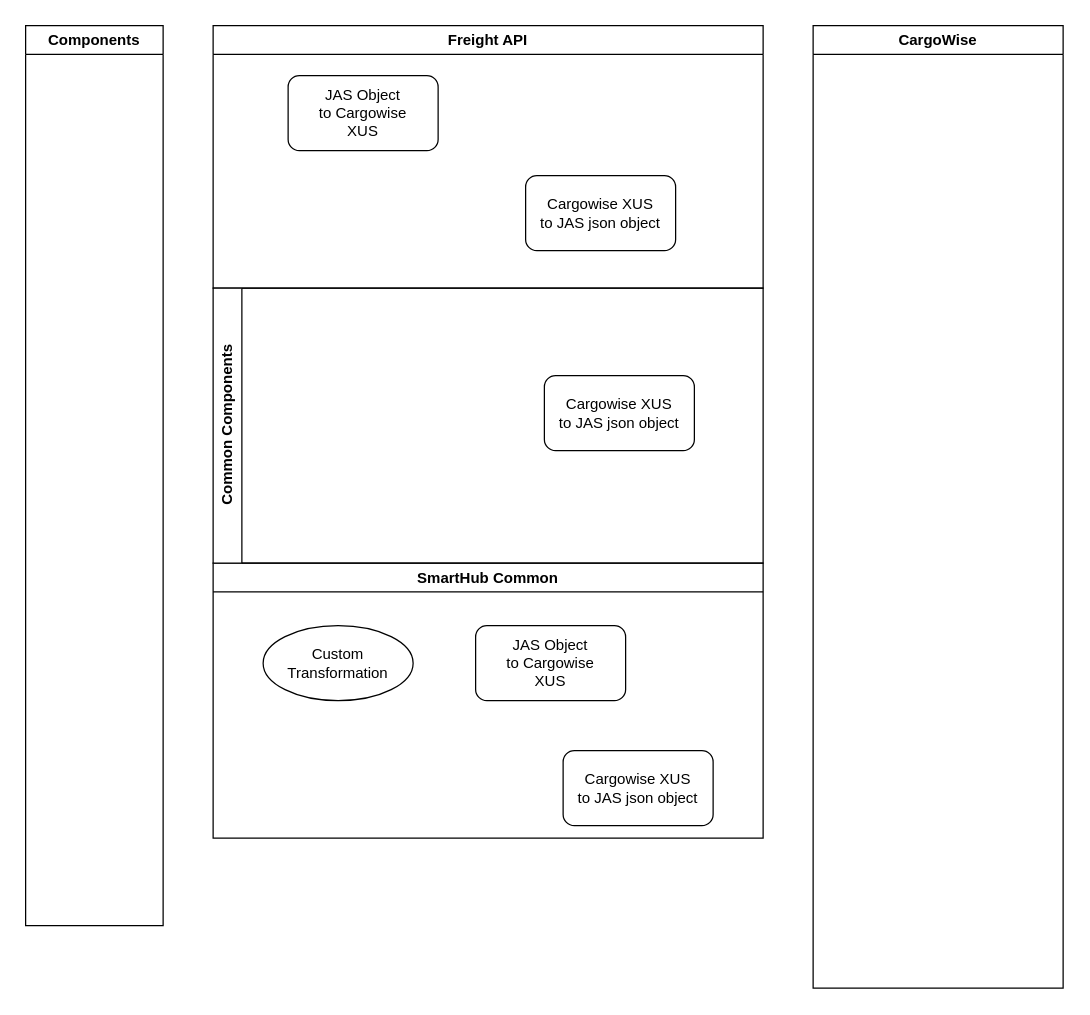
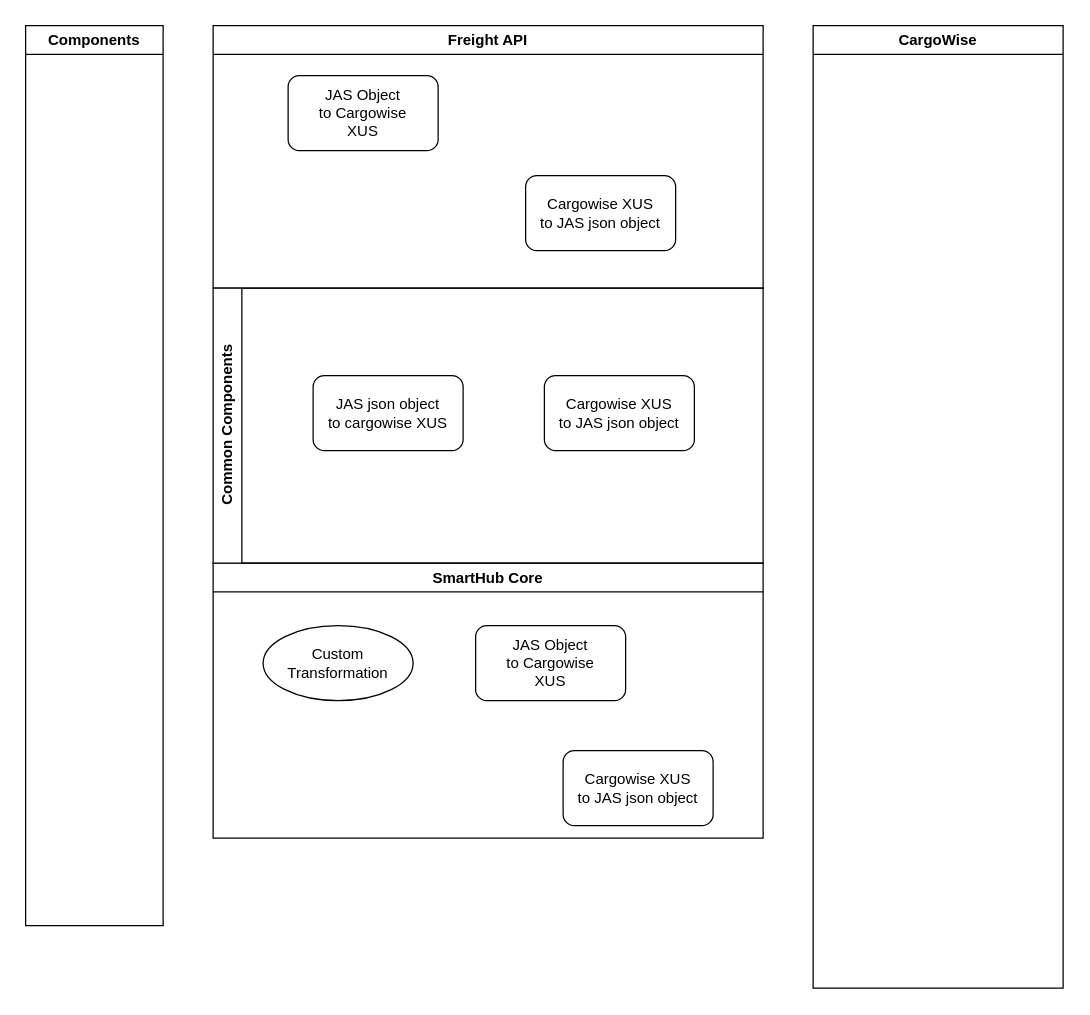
node "JAS json object to cargowise XUS": added
node "SmartHub Common": label "SmartHub Common" -> "SmartHub Core"
